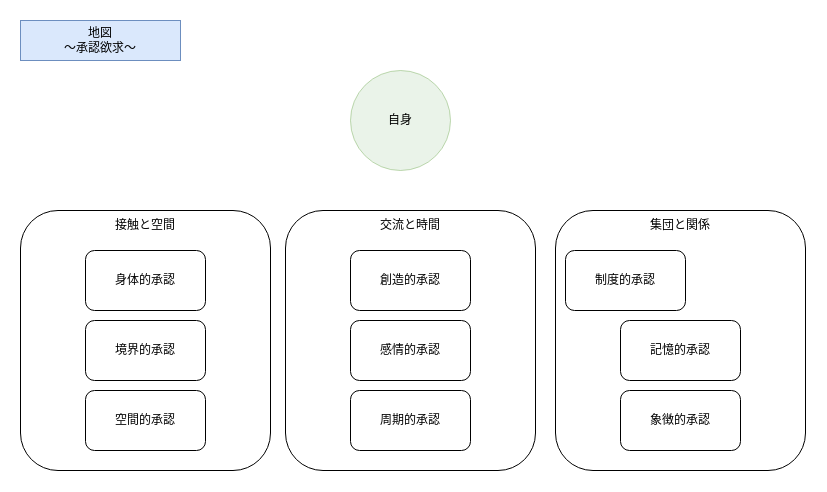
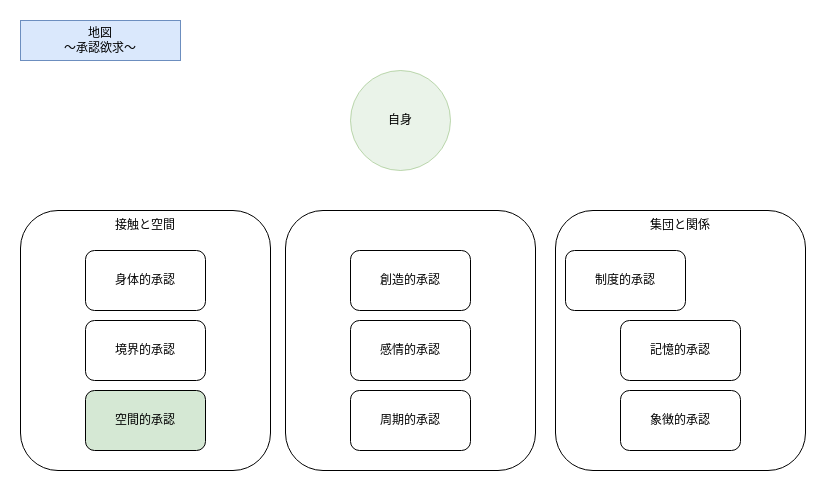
node "交流と時間": removed
node "空間的承認": fillcolor #ffffff -> #d5e8d4
